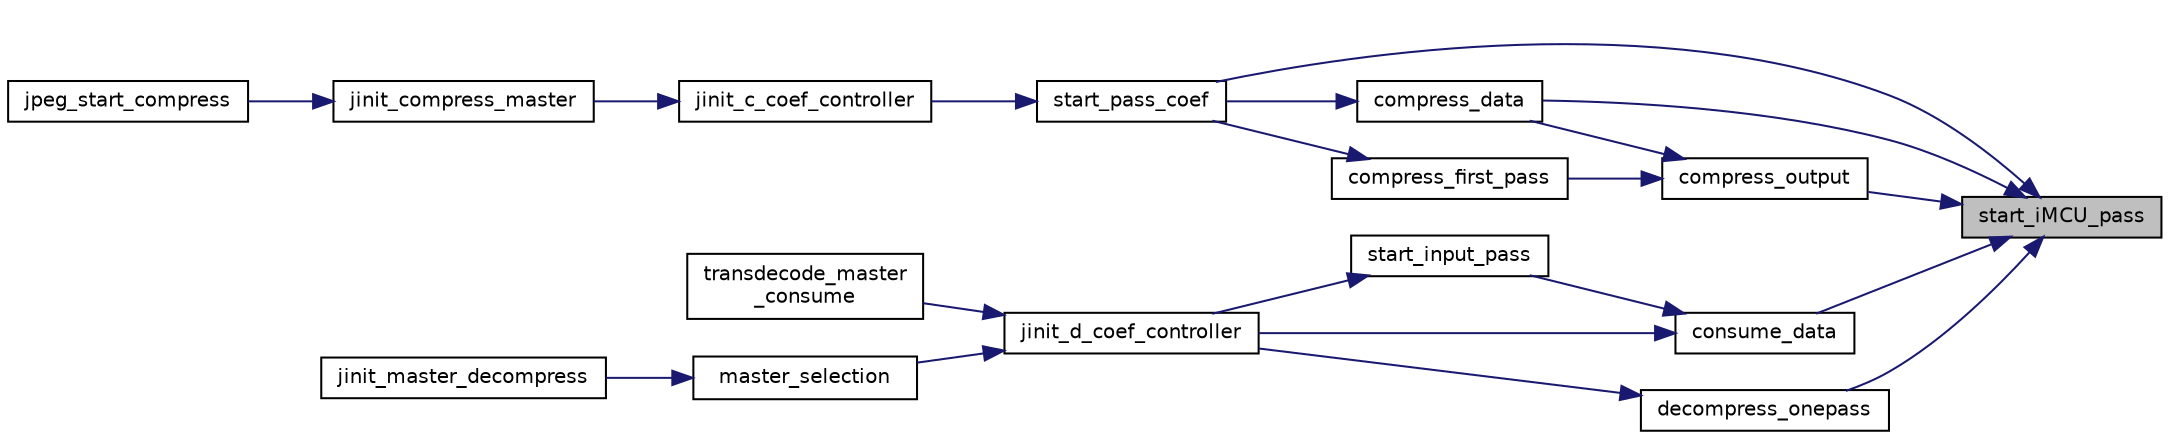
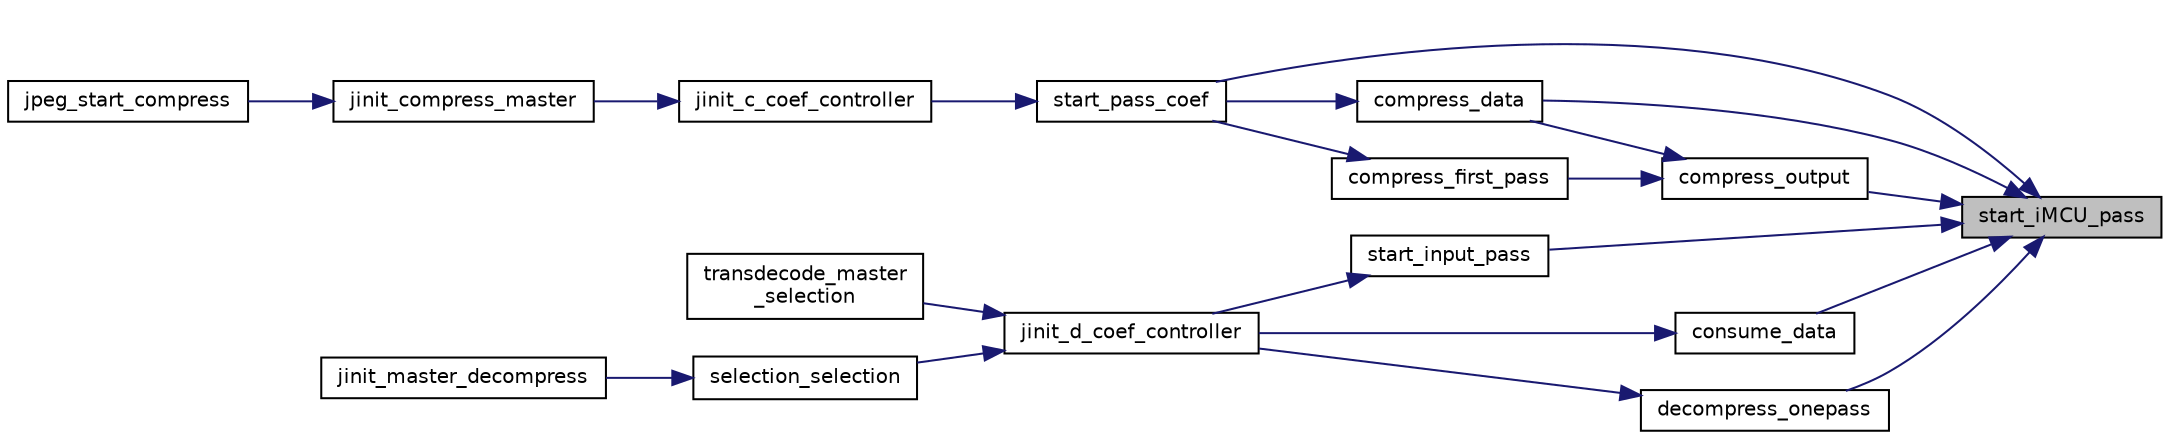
node "transdecode_master _consume": label "transdecode_master _consume" -> "transdecode_master _selection"
edge "start_input_pass" -> "consume_data": now "start_input_pass" -> "start_iMCU_pass"
node "master_selection": label "master_selection" -> "selection_selection"
